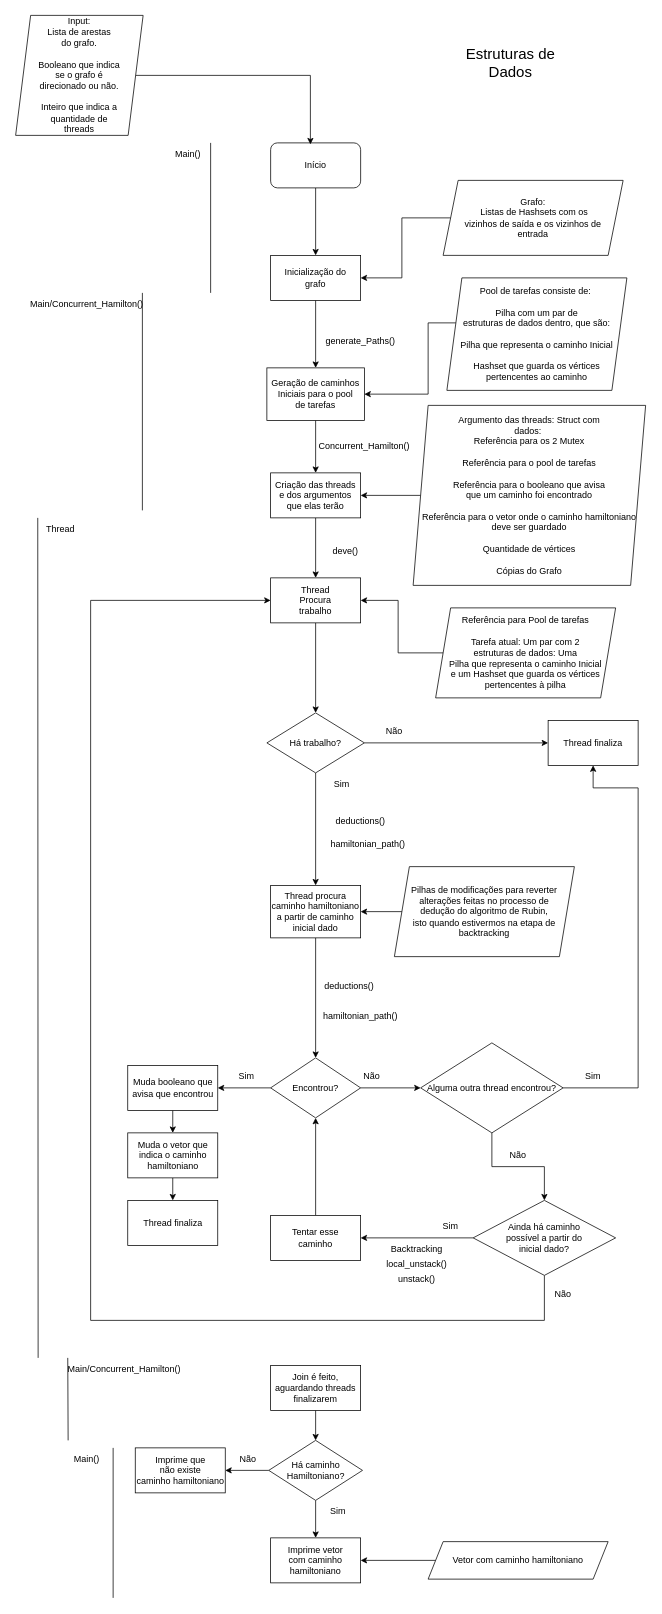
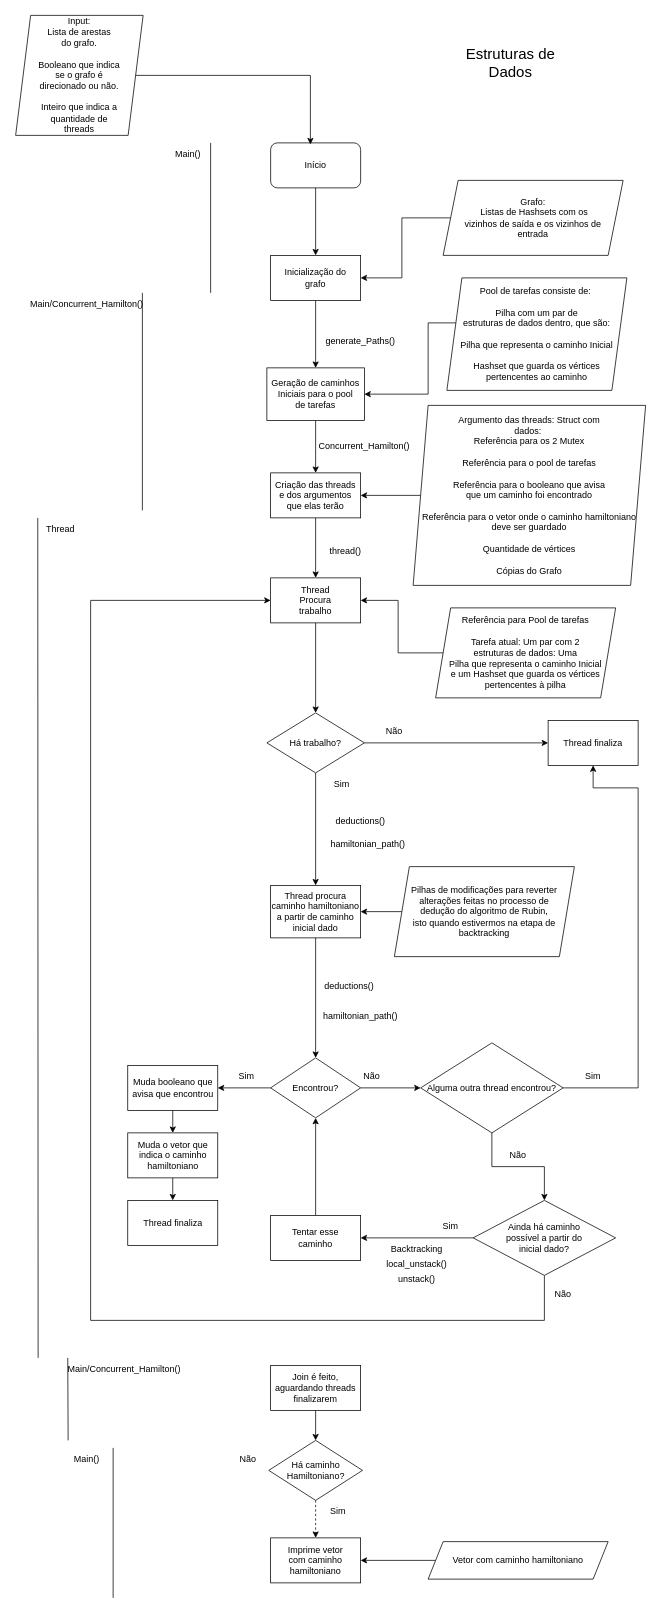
node "deve()": label "deve()" -> "thread()"
node "Imprime que não existe caminho hamiltoniano": removed
edge "Há caminho Hamiltoniano?" -> "Imprime que não existe caminho hamiltoniano": removed
edge "Há caminho Hamiltoniano?" -> "Imprime vetor com caminho hamiltoniano": style solid -> dashed
